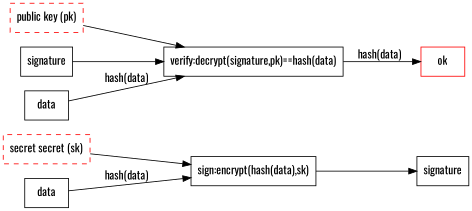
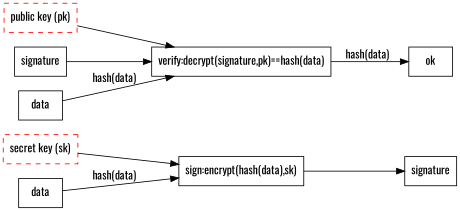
node "ok": color red -> black
node "secret secret (sk)": label "secret secret (sk)" -> "secret key (sk)"
